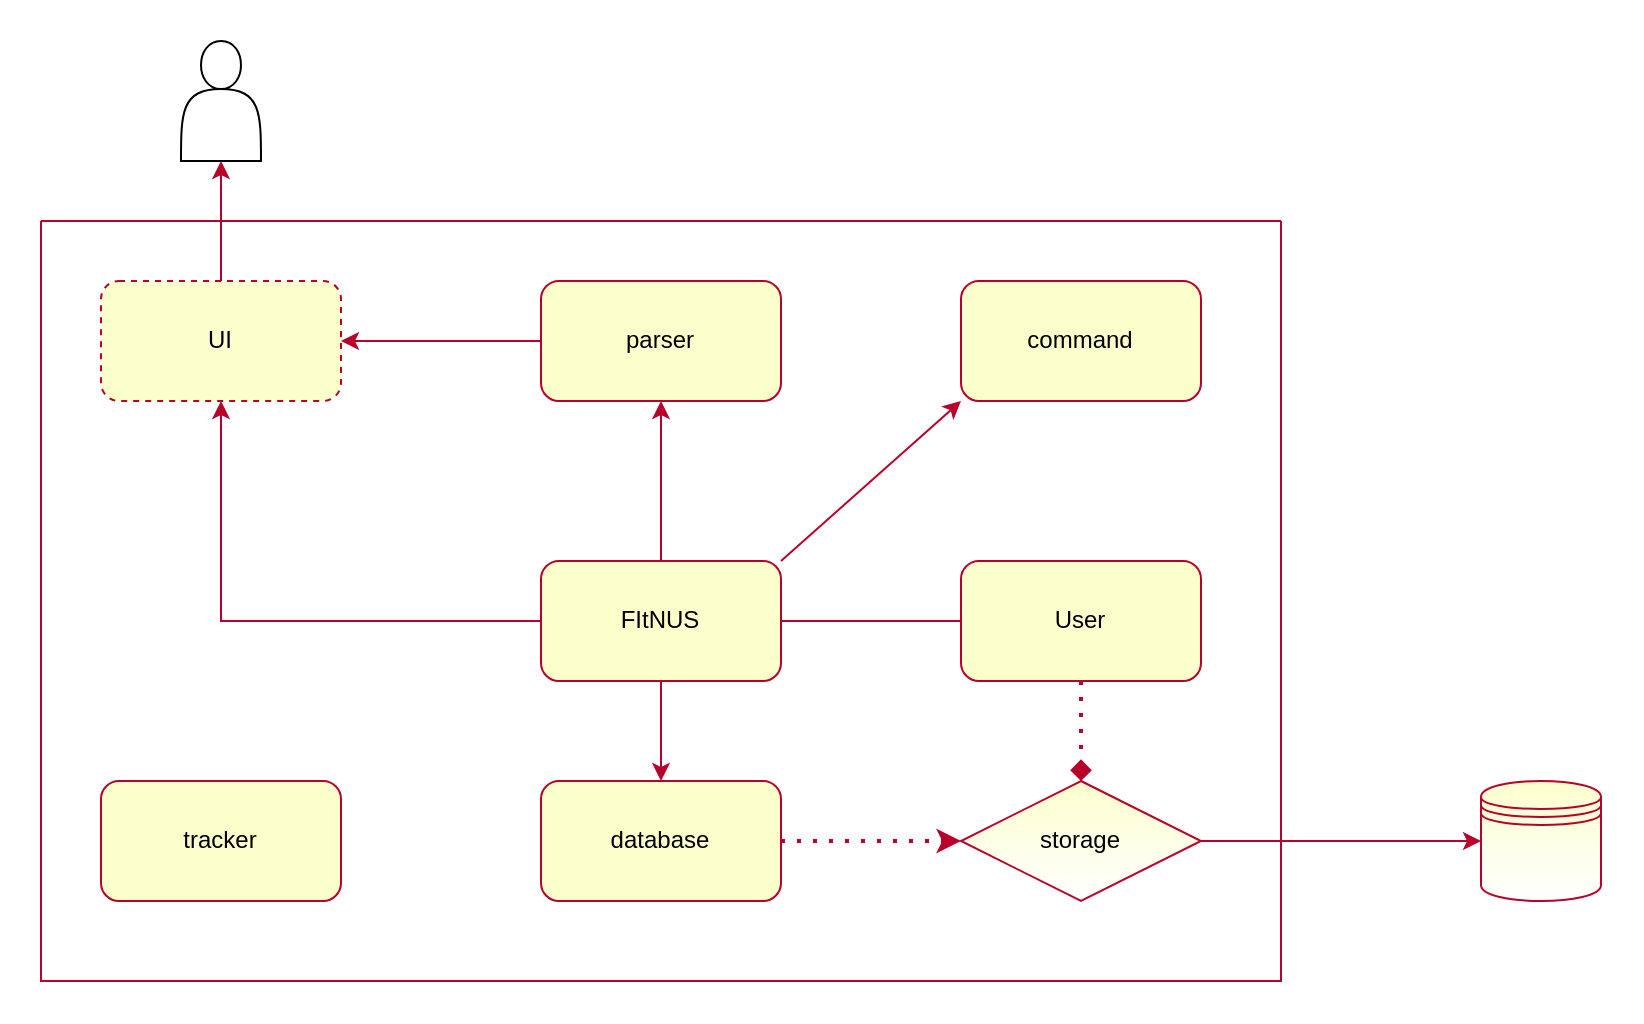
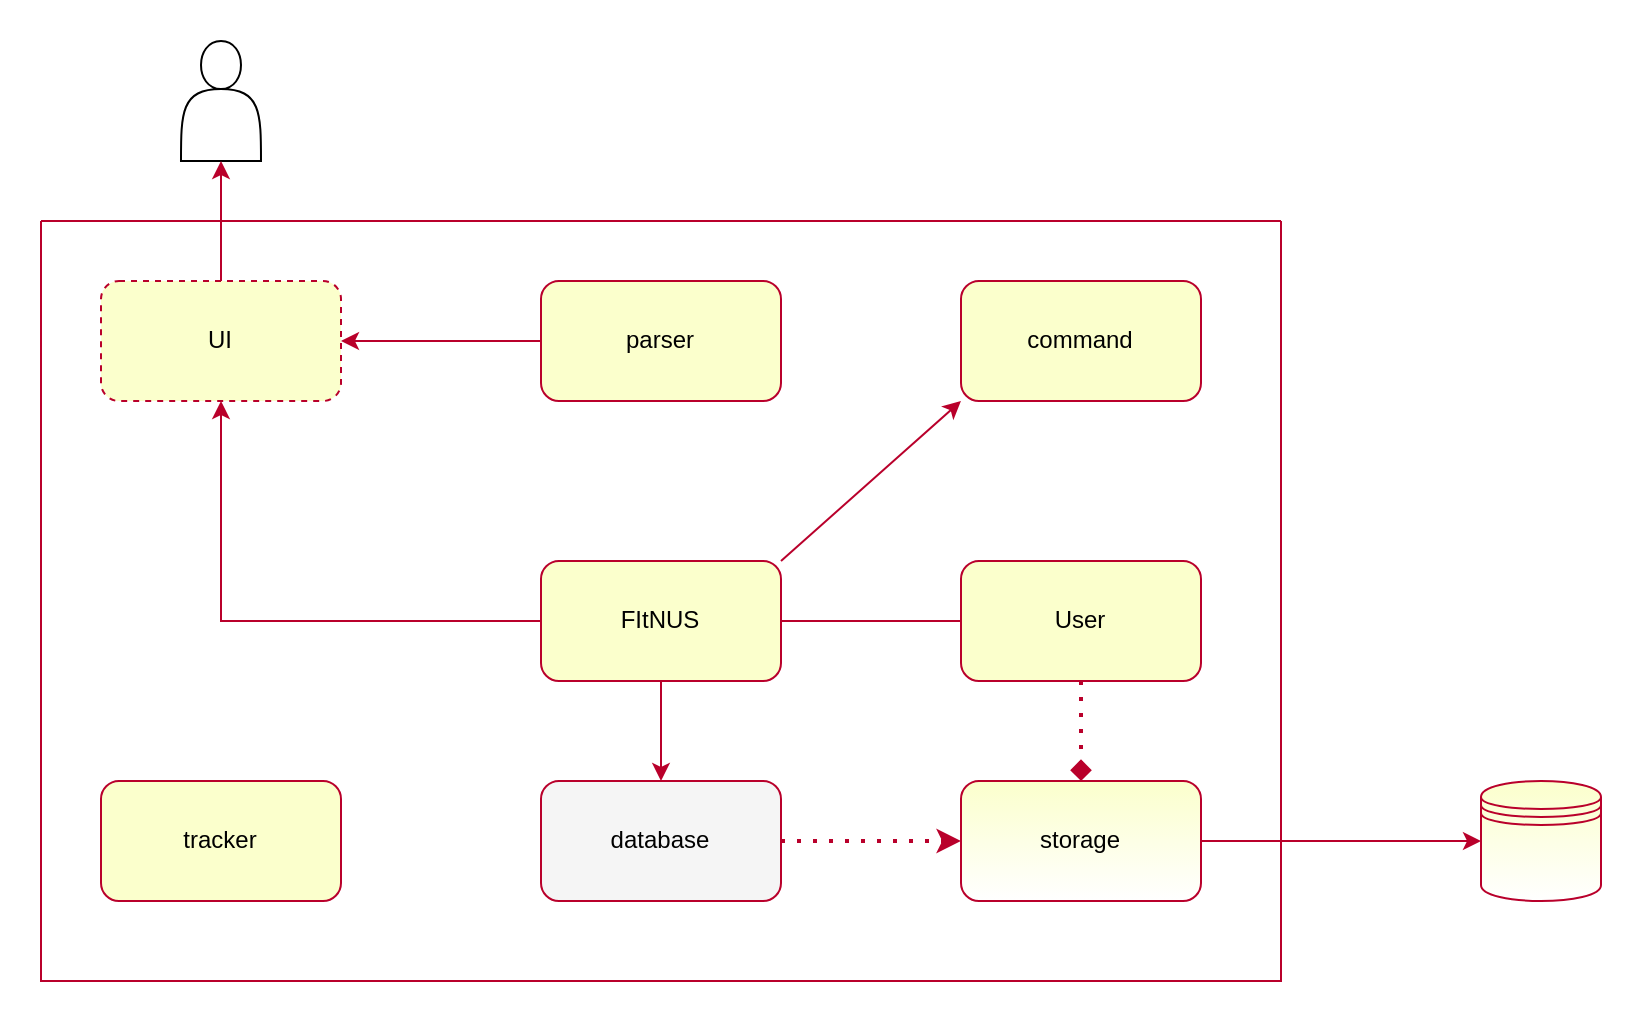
edge "FItNUS" -> "parser": removed
node "database": fillcolor #fbffcc -> #f5f5f5
node "storage": shape diamond -> rounded rectangle
